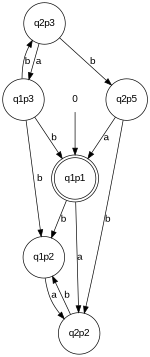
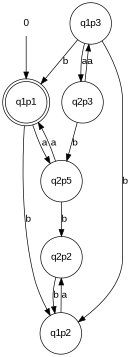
edge "q1p3" -> "q2p3": label "b" -> "a"
edge "q1p1" -> "q2p2": now "q1p1" -> "q2p5"
